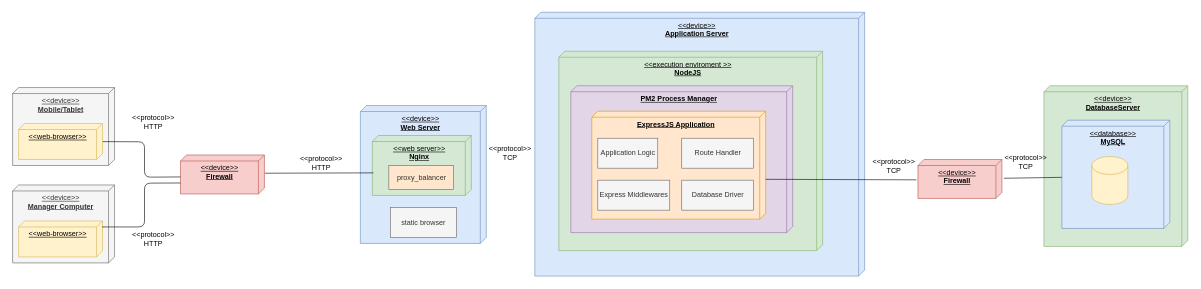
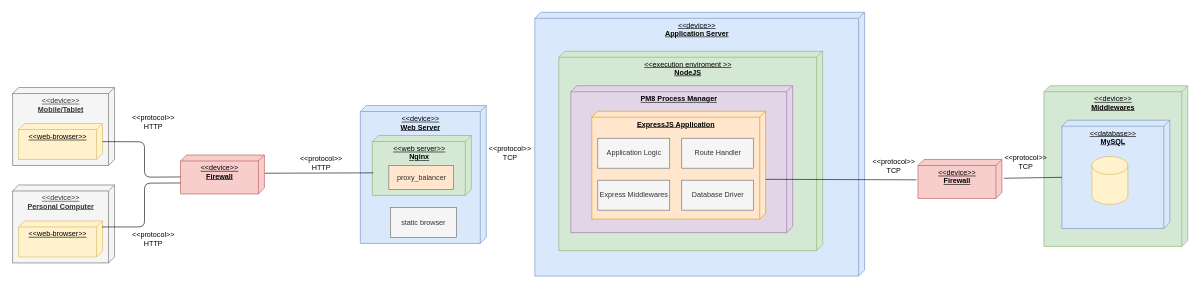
node "PM2 Process Manager": label "PM2 Process Manager" -> "PM8 Process Manager"
node "<<device>> DatabaseServer": label "<<device>> DatabaseServer" -> "<<device>> Middlewares"
node "Application Logic": size 60x30 -> 72x30
node "<<device>> Manager Computer": label "<<device>> Manager Computer" -> "<<device>> Personal Computer"
